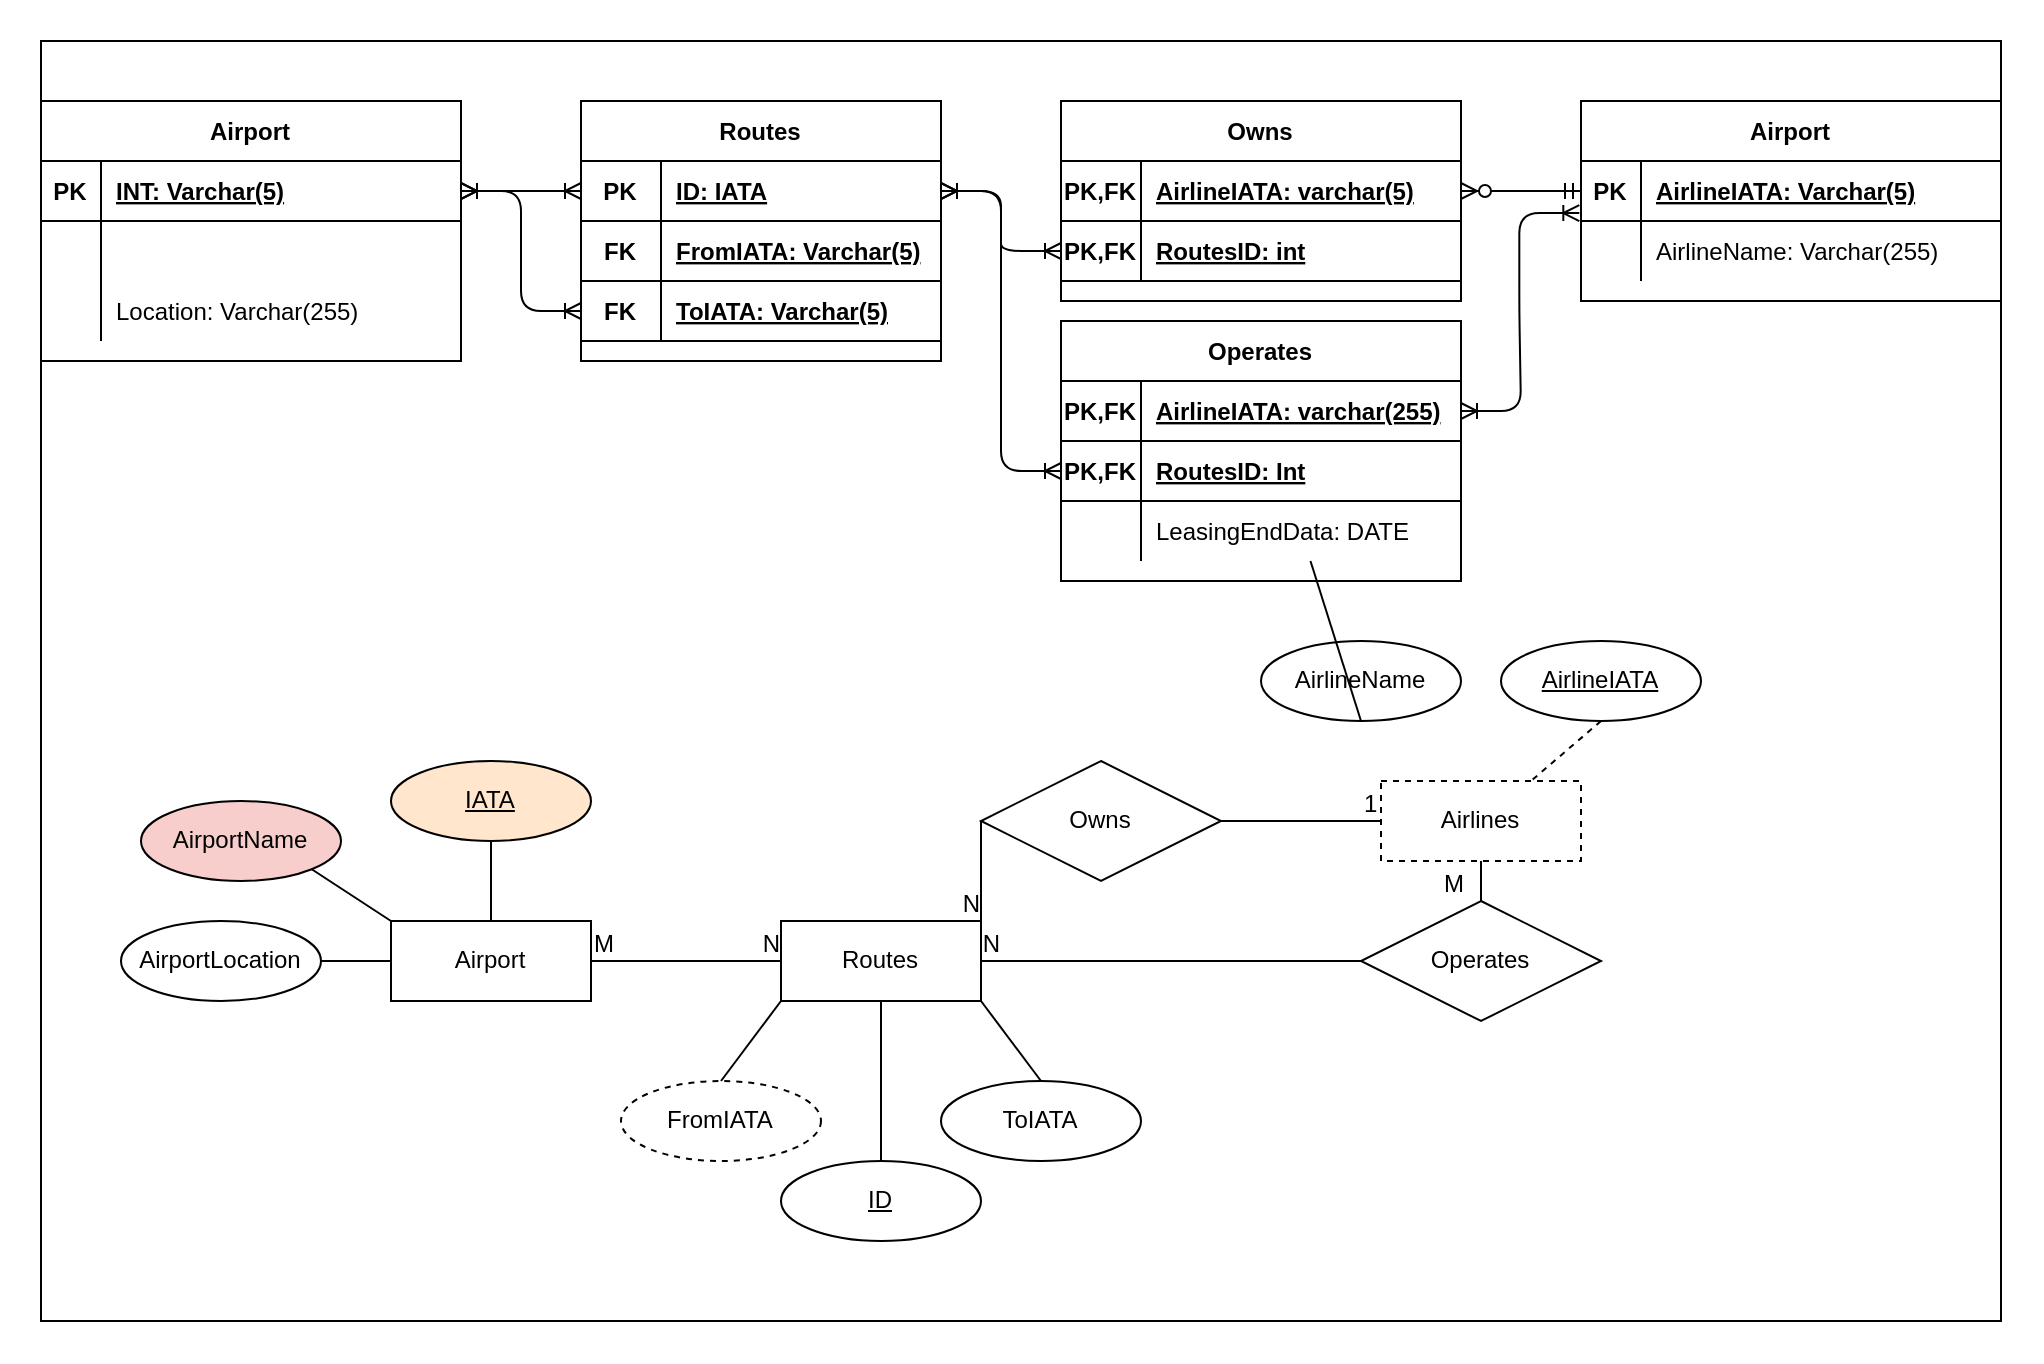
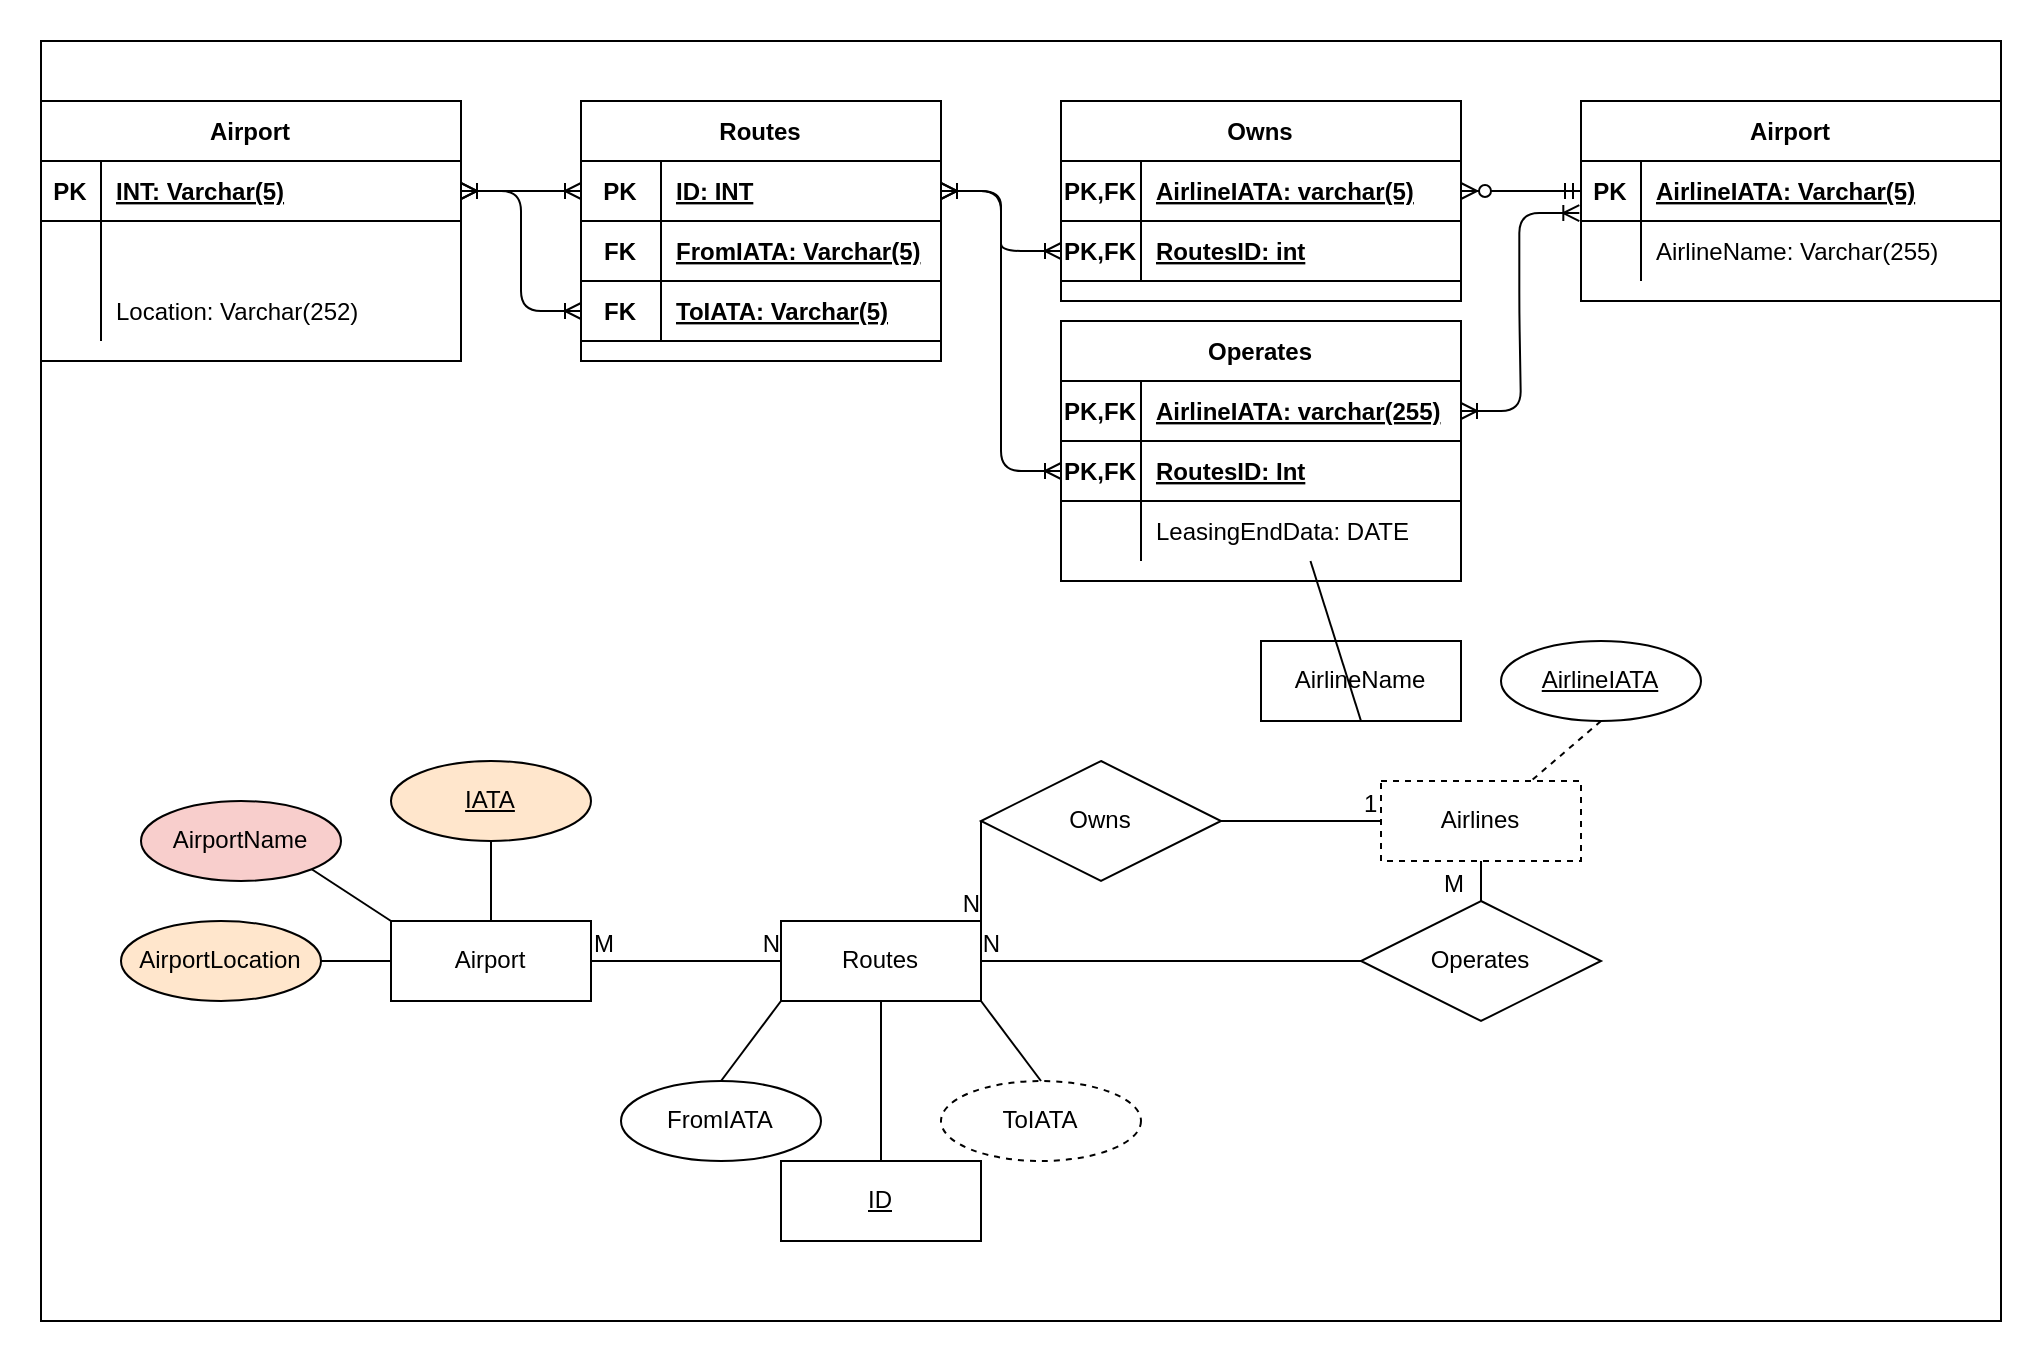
node "ID: IATA": label "ID: IATA" -> "ID: INT"
node "Location: Varchar(255)": label "Location: Varchar(255)" -> "Location: Varchar(252)"
node "AirlineName": shape ellipse -> rectangle
node "AirportLocation": fillcolor #ffffff -> #ffe6cc
node "FromIATA": style dashed -> solid
node "ToIATA": style solid -> dashed
node "ID": shape ellipse -> rectangle
